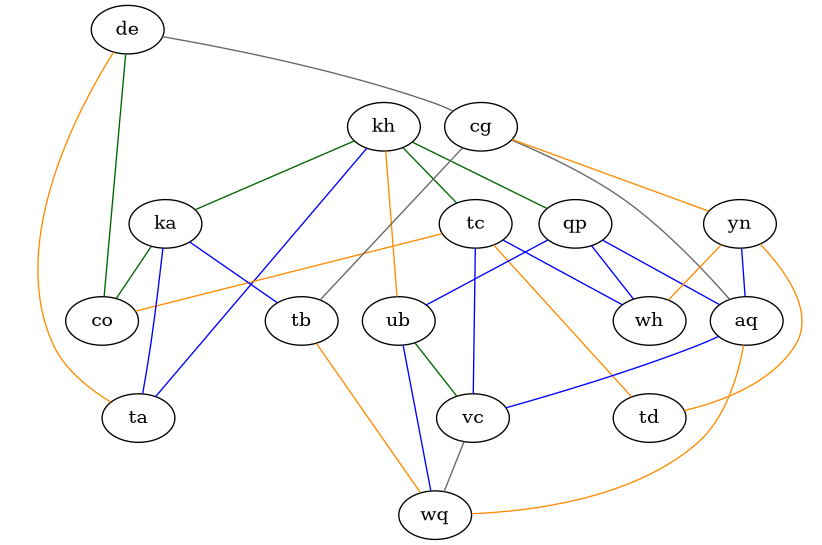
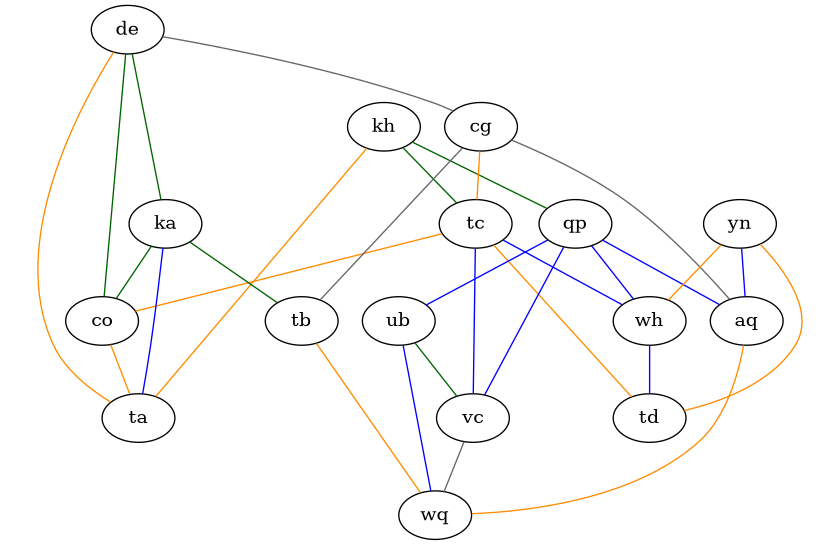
edge "kh" -- "ka": now "de" -- "ka"
edge "cg" -- "yn": now "cg" -- "tc"
edge "kh" -- "ub": removed
edge "kh" -- "ta": color blue -> darkorange
edge "ka" -- "tb": color blue -> darkgreen
edge "co" -- "ta": added
edge "wh" -- "td": added
edge "aq" -- "vc": now "qp" -- "vc"
